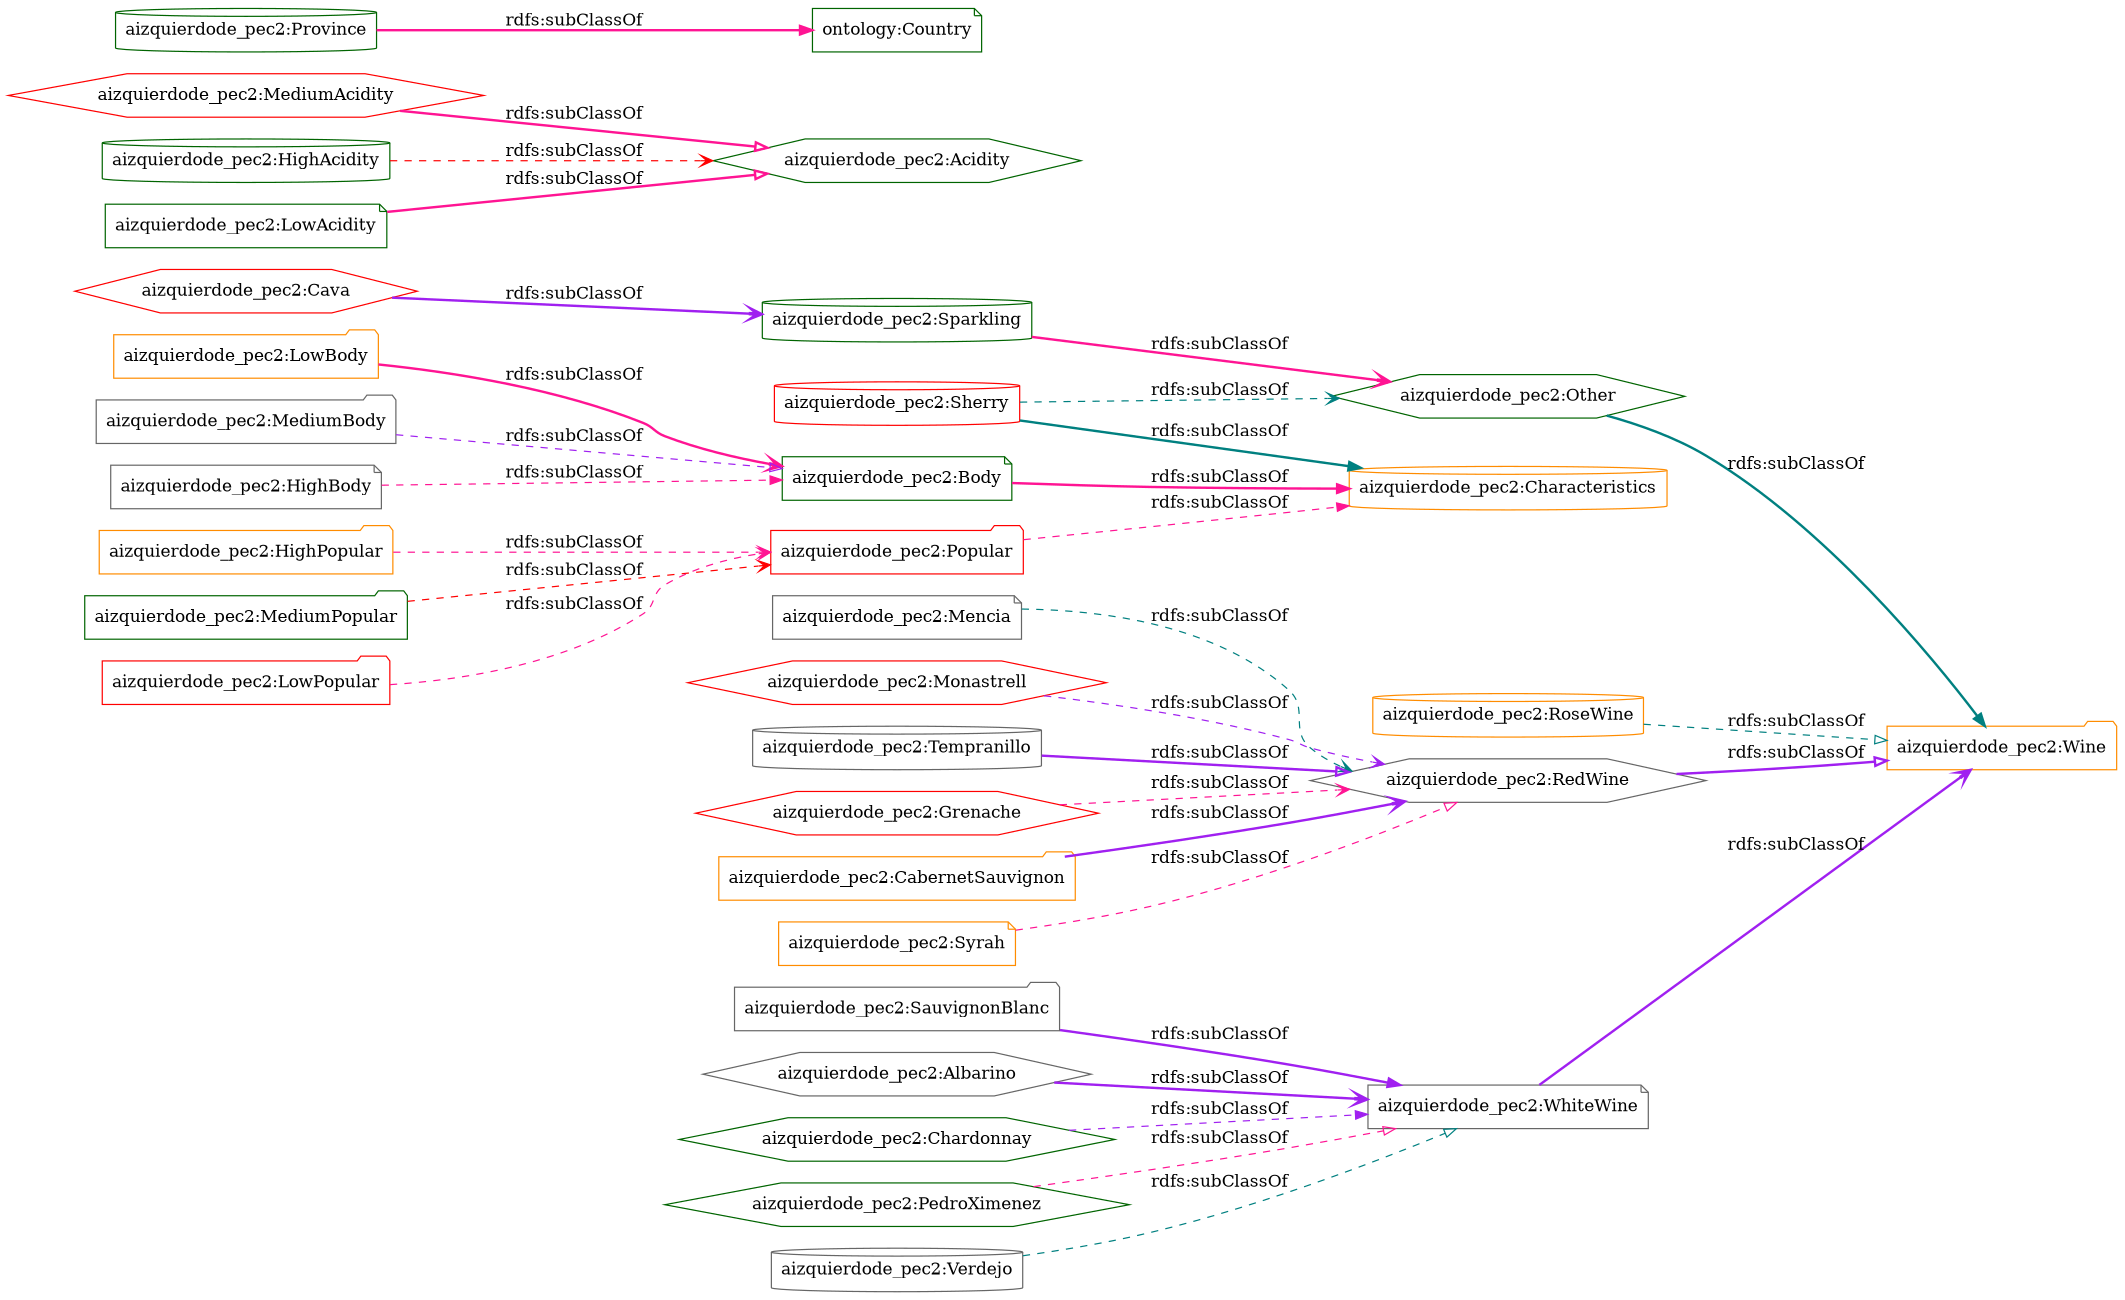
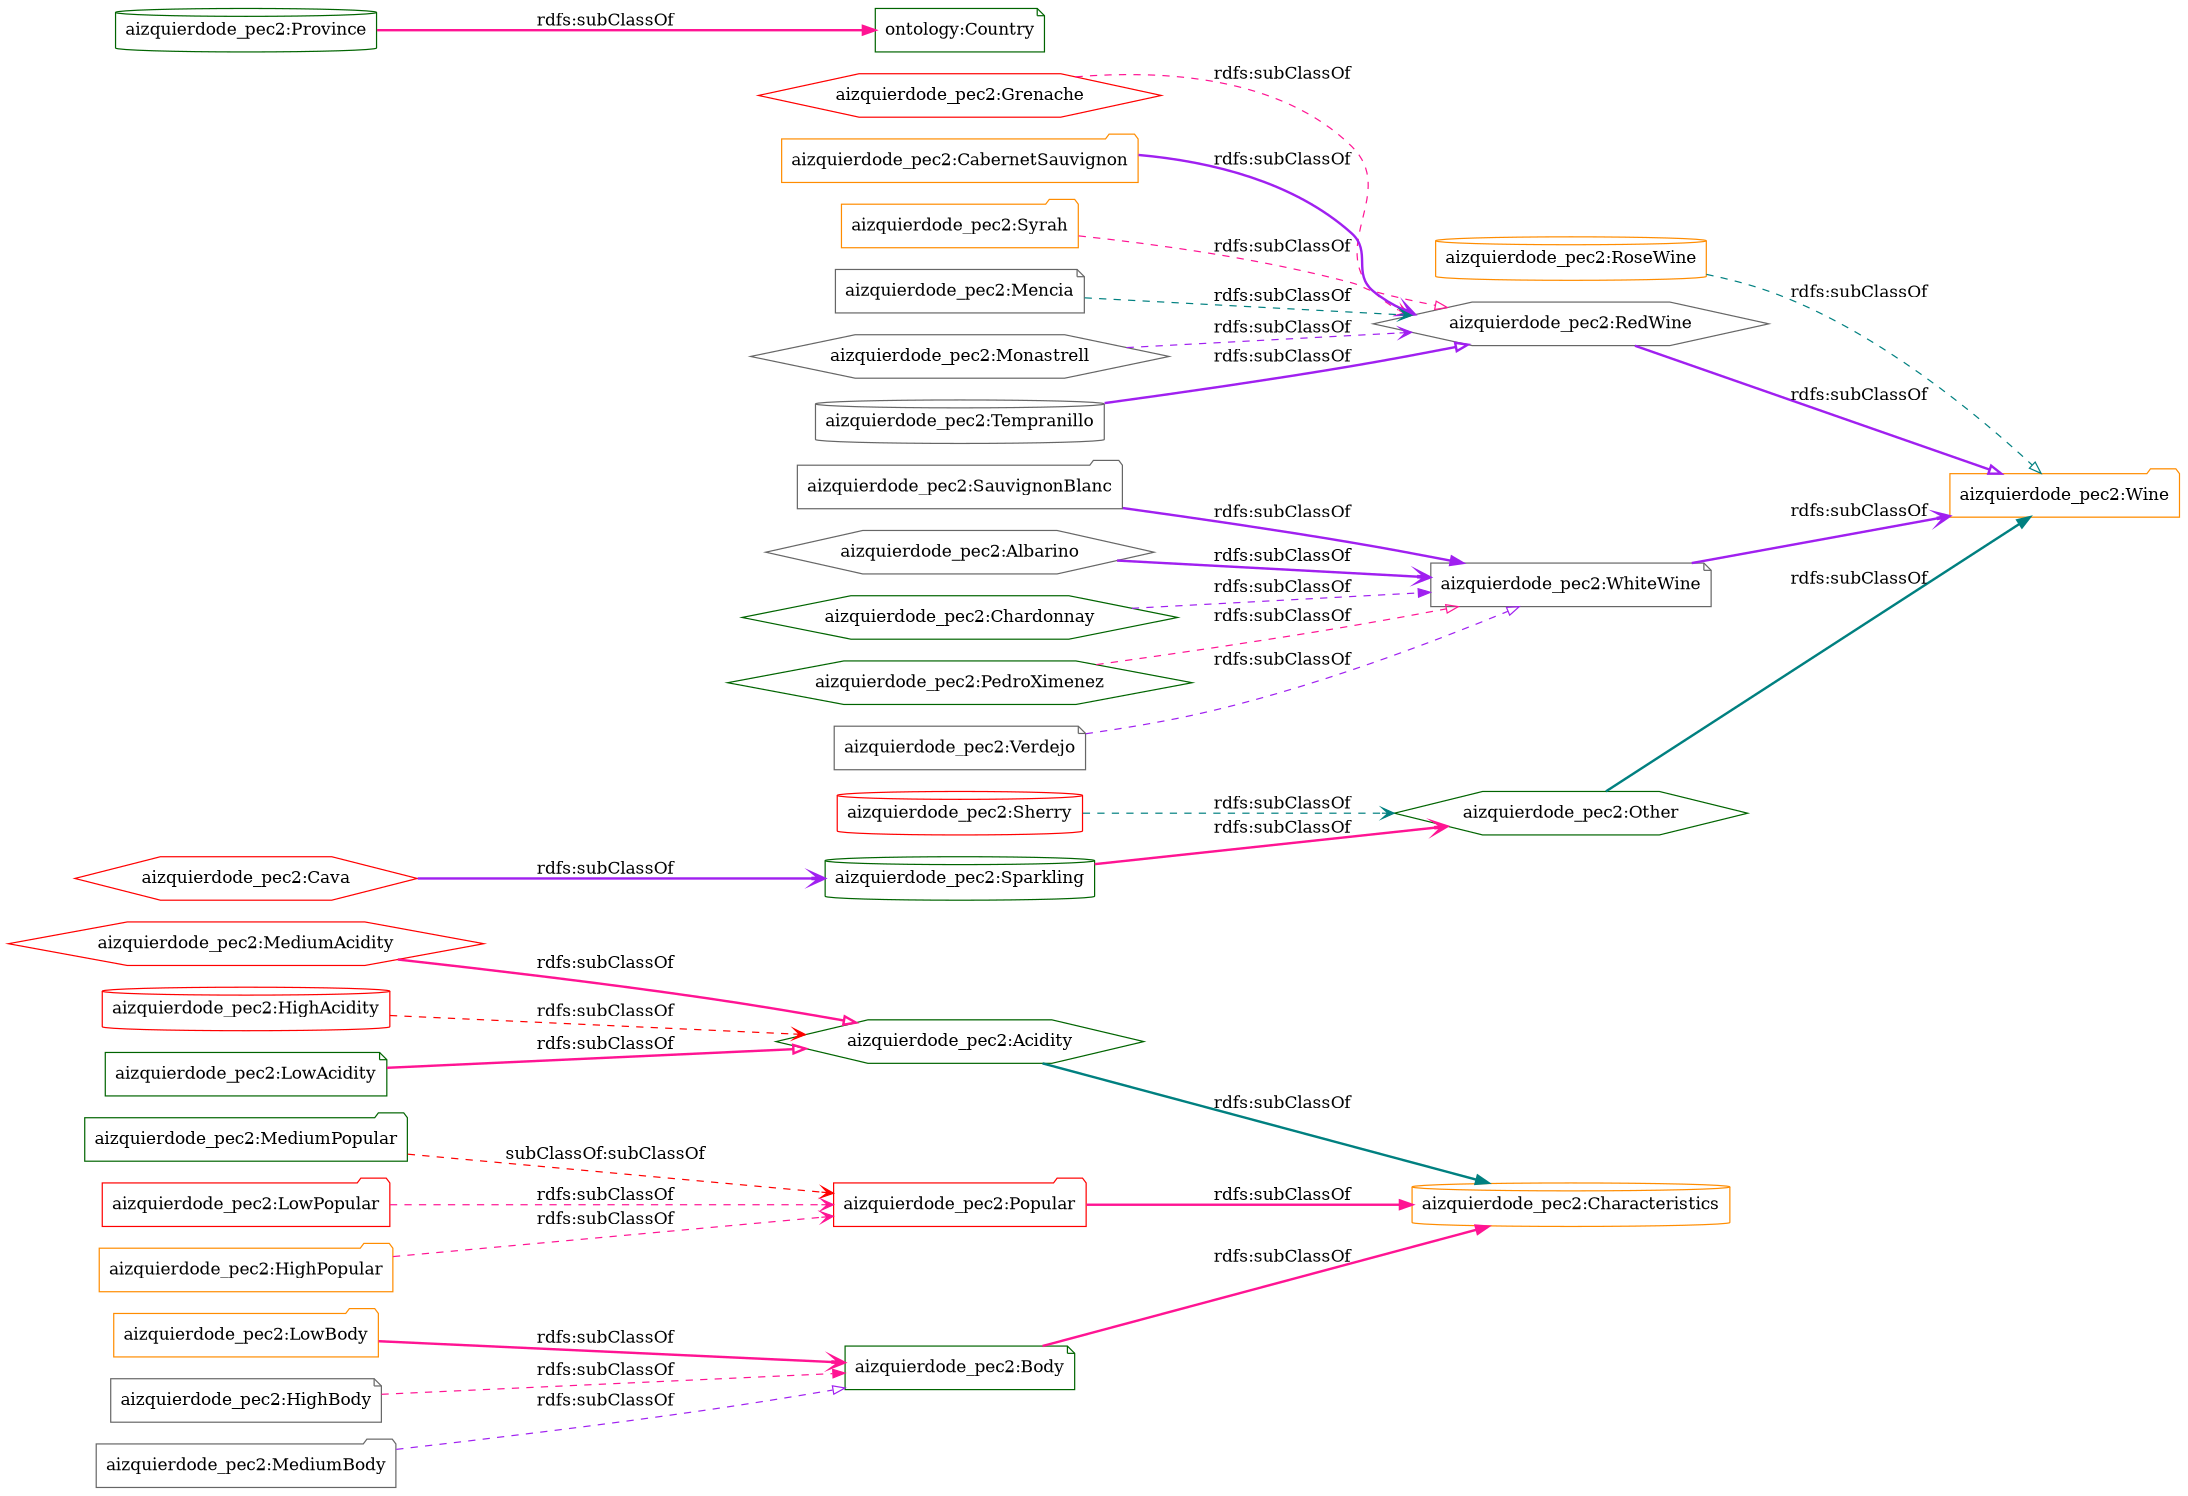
node "aizquierdode_pec2:HighAcidity": color darkgreen -> red
edge "aizquierdode_pec2:Sherry" -> "aizquierdode_pec2:Characteristics": now "aizquierdode_pec2:Acidity" -> "aizquierdode_pec2:Characteristics"
edge "aizquierdode_pec2:Popular" -> "aizquierdode_pec2:Characteristics": style dashed -> bold
edge "aizquierdode_pec2:MediumPopular" -> "aizquierdode_pec2:Popular": label "rdfs:subClassOf" -> "subClassOf:subClassOf"
node "aizquierdode_pec2:Monastrell": color red -> gray40
node "aizquierdode_pec2:Syrah": shape note -> folder
edge "aizquierdode_pec2:Verdejo" -> "aizquierdode_pec2:WhiteWine": color teal -> purple
node "aizquierdode_pec2:Verdejo": shape cylinder -> note
